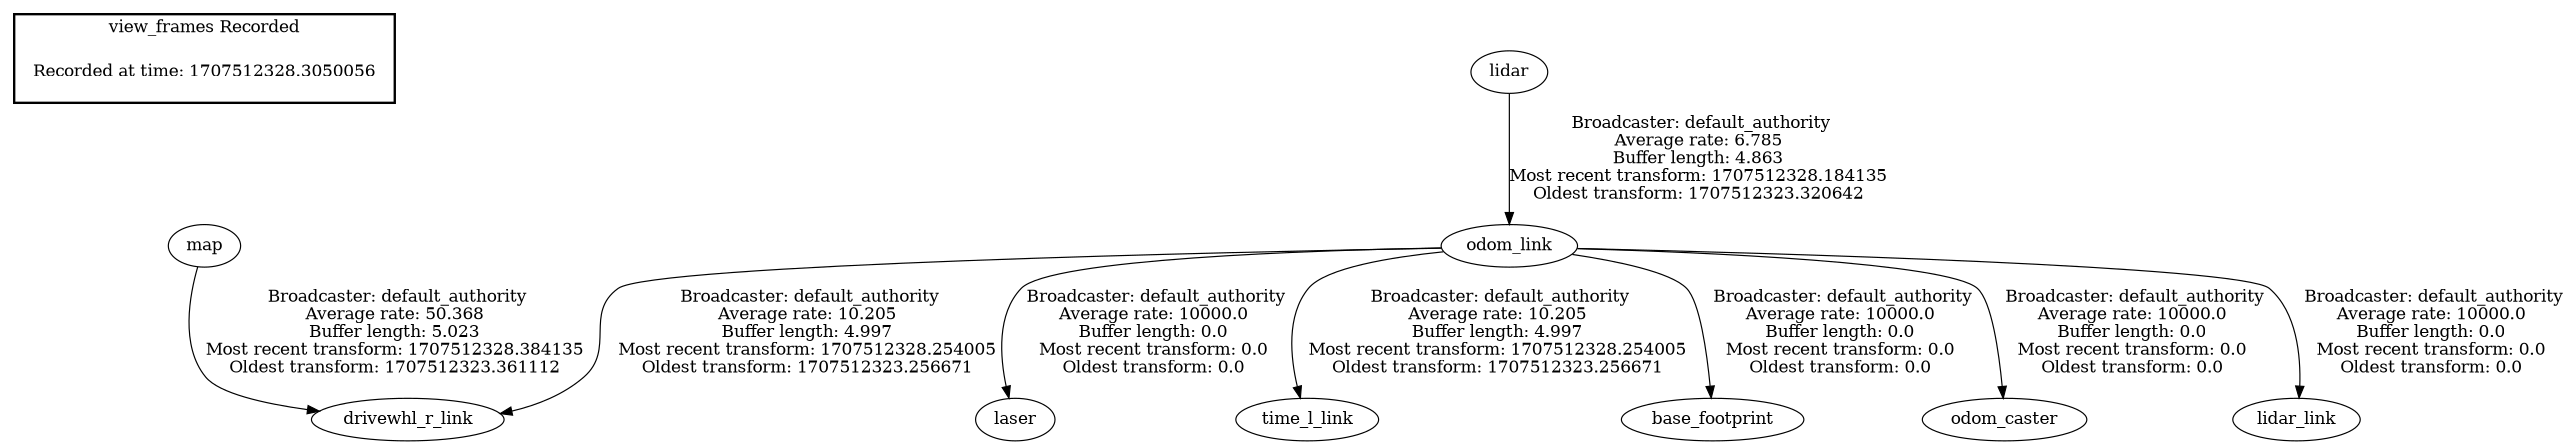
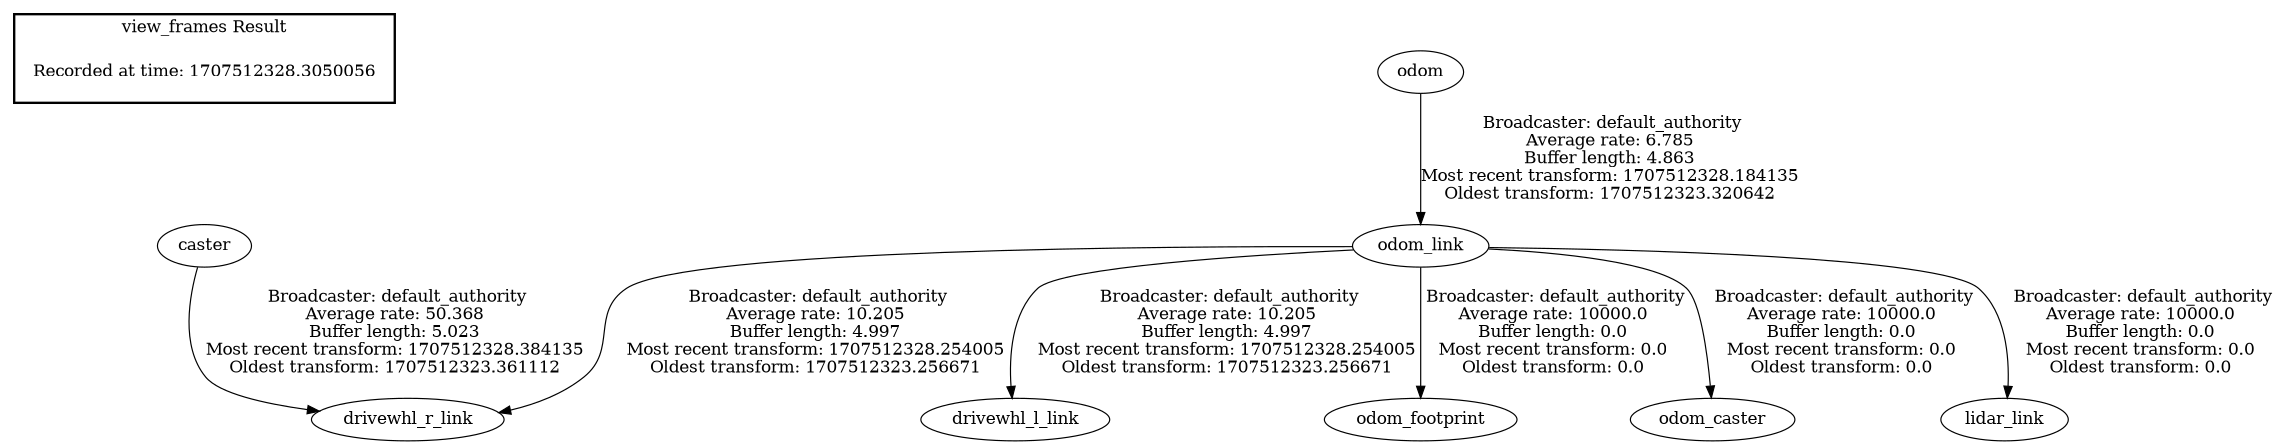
cluster "view_frames Recorded": label "view_frames Recorded" -> "view_frames Result"
node "lidar": label "lidar" -> "odom"
node "map": label "map" -> "caster"
node "laser": removed
node "time_l_link": label "time_l_link" -> "drivewhl_l_link"
node "base_footprint": label "base_footprint" -> "odom_footprint"
